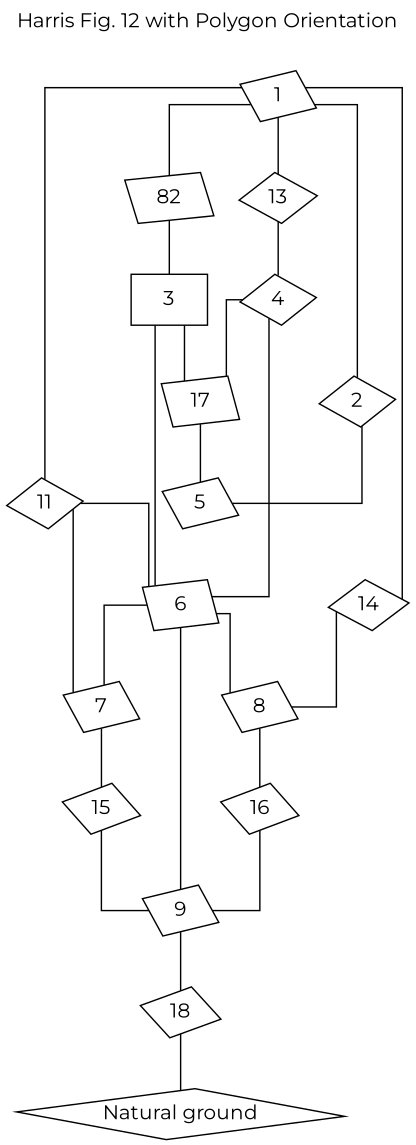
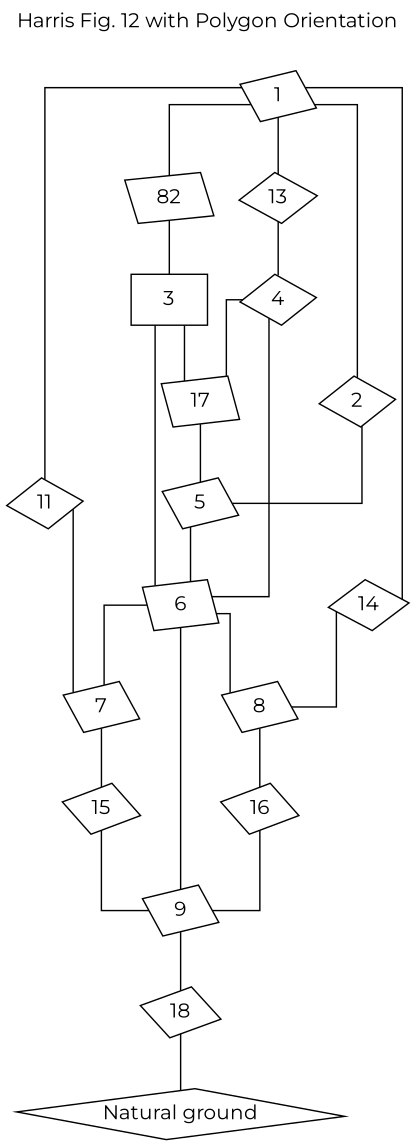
edge "11" -- "6": now "5" -- "6"
